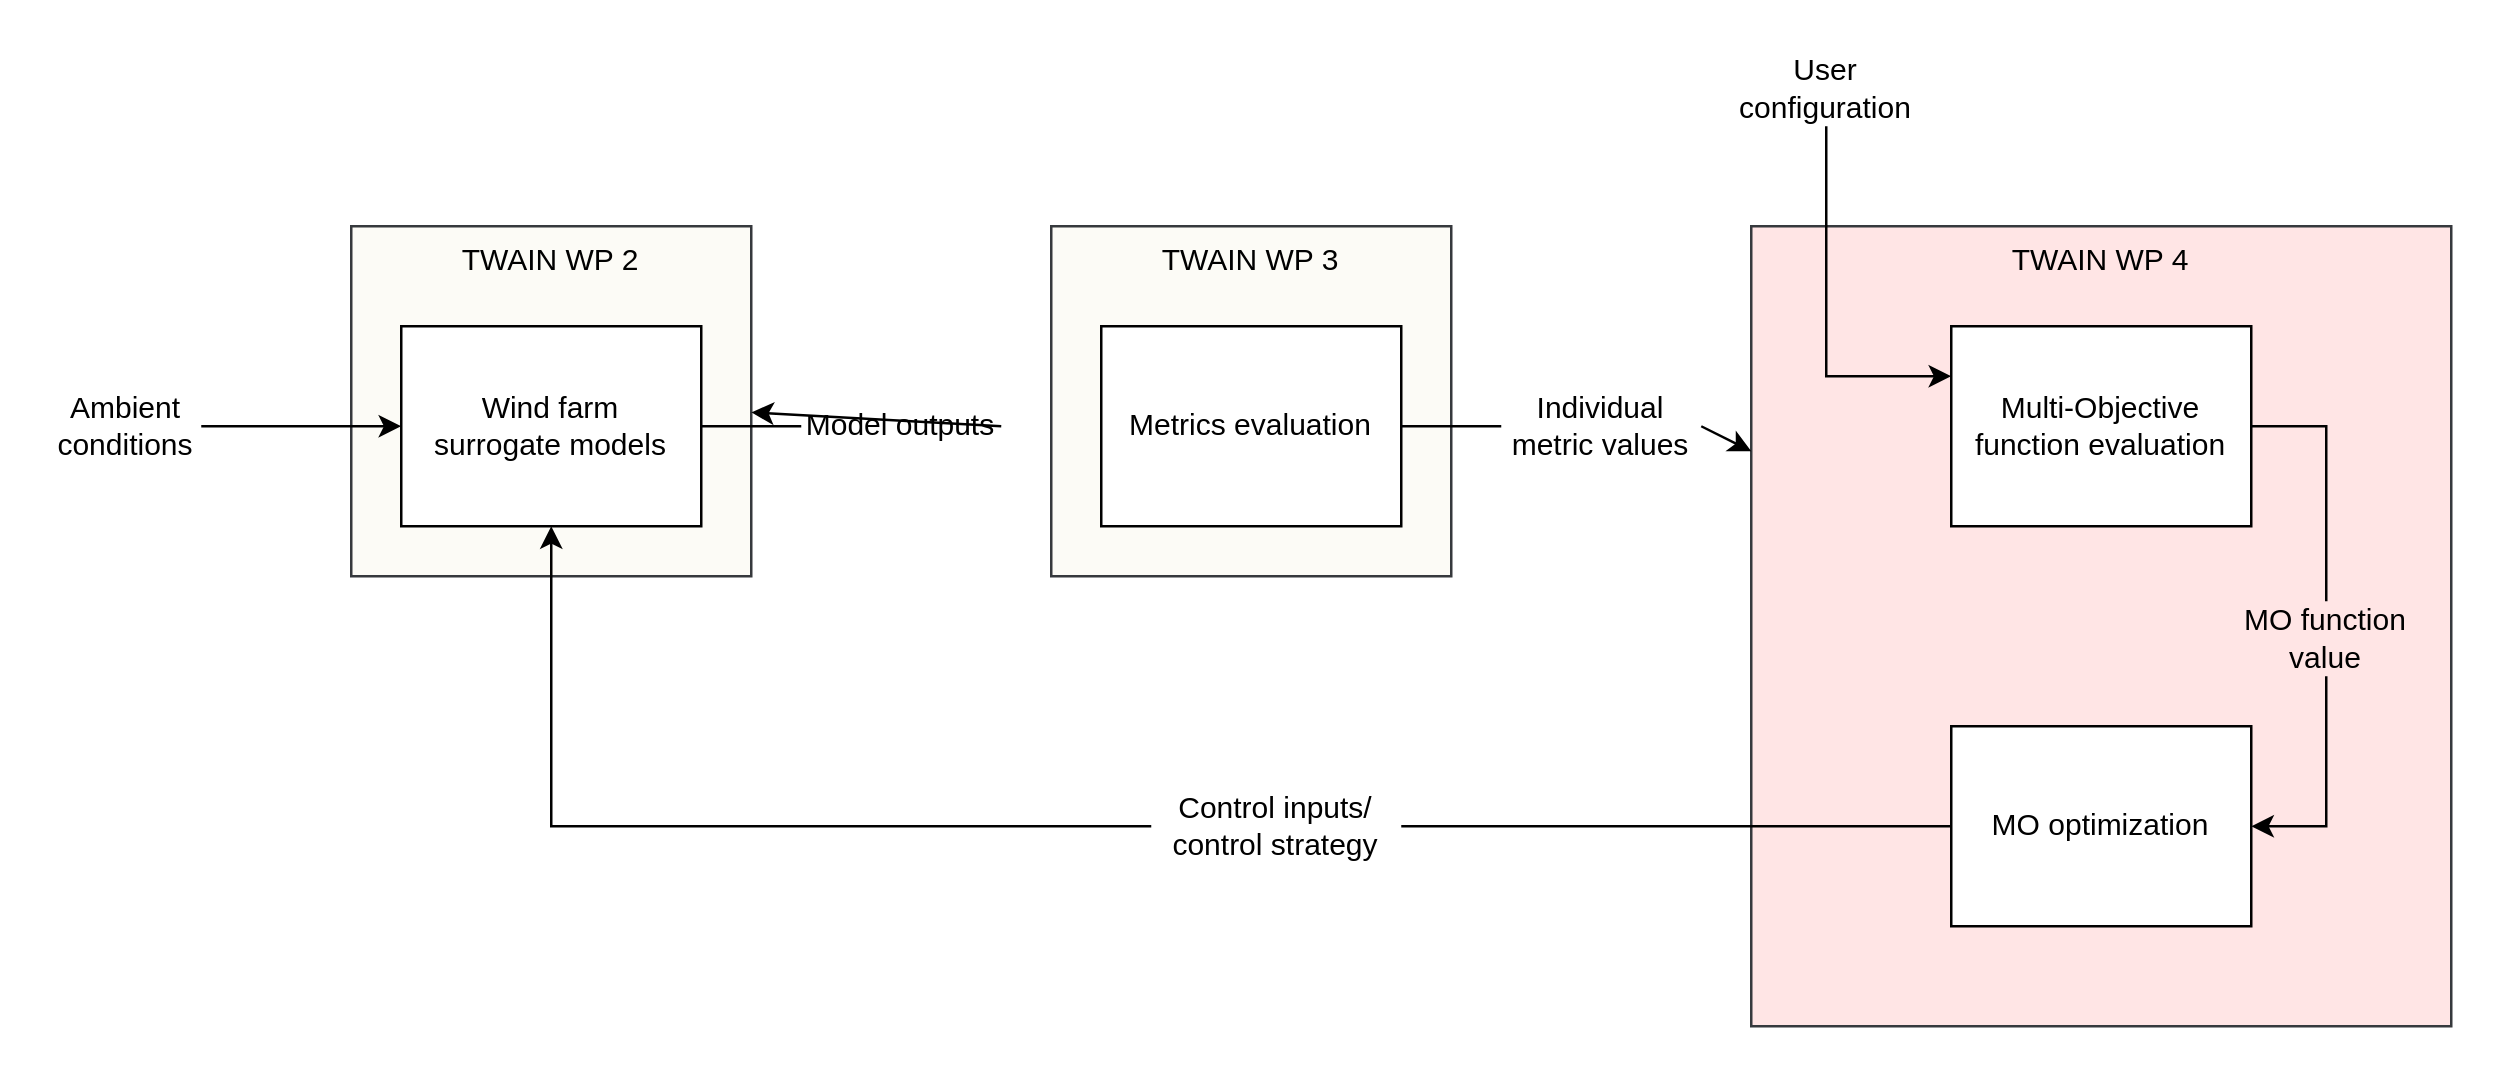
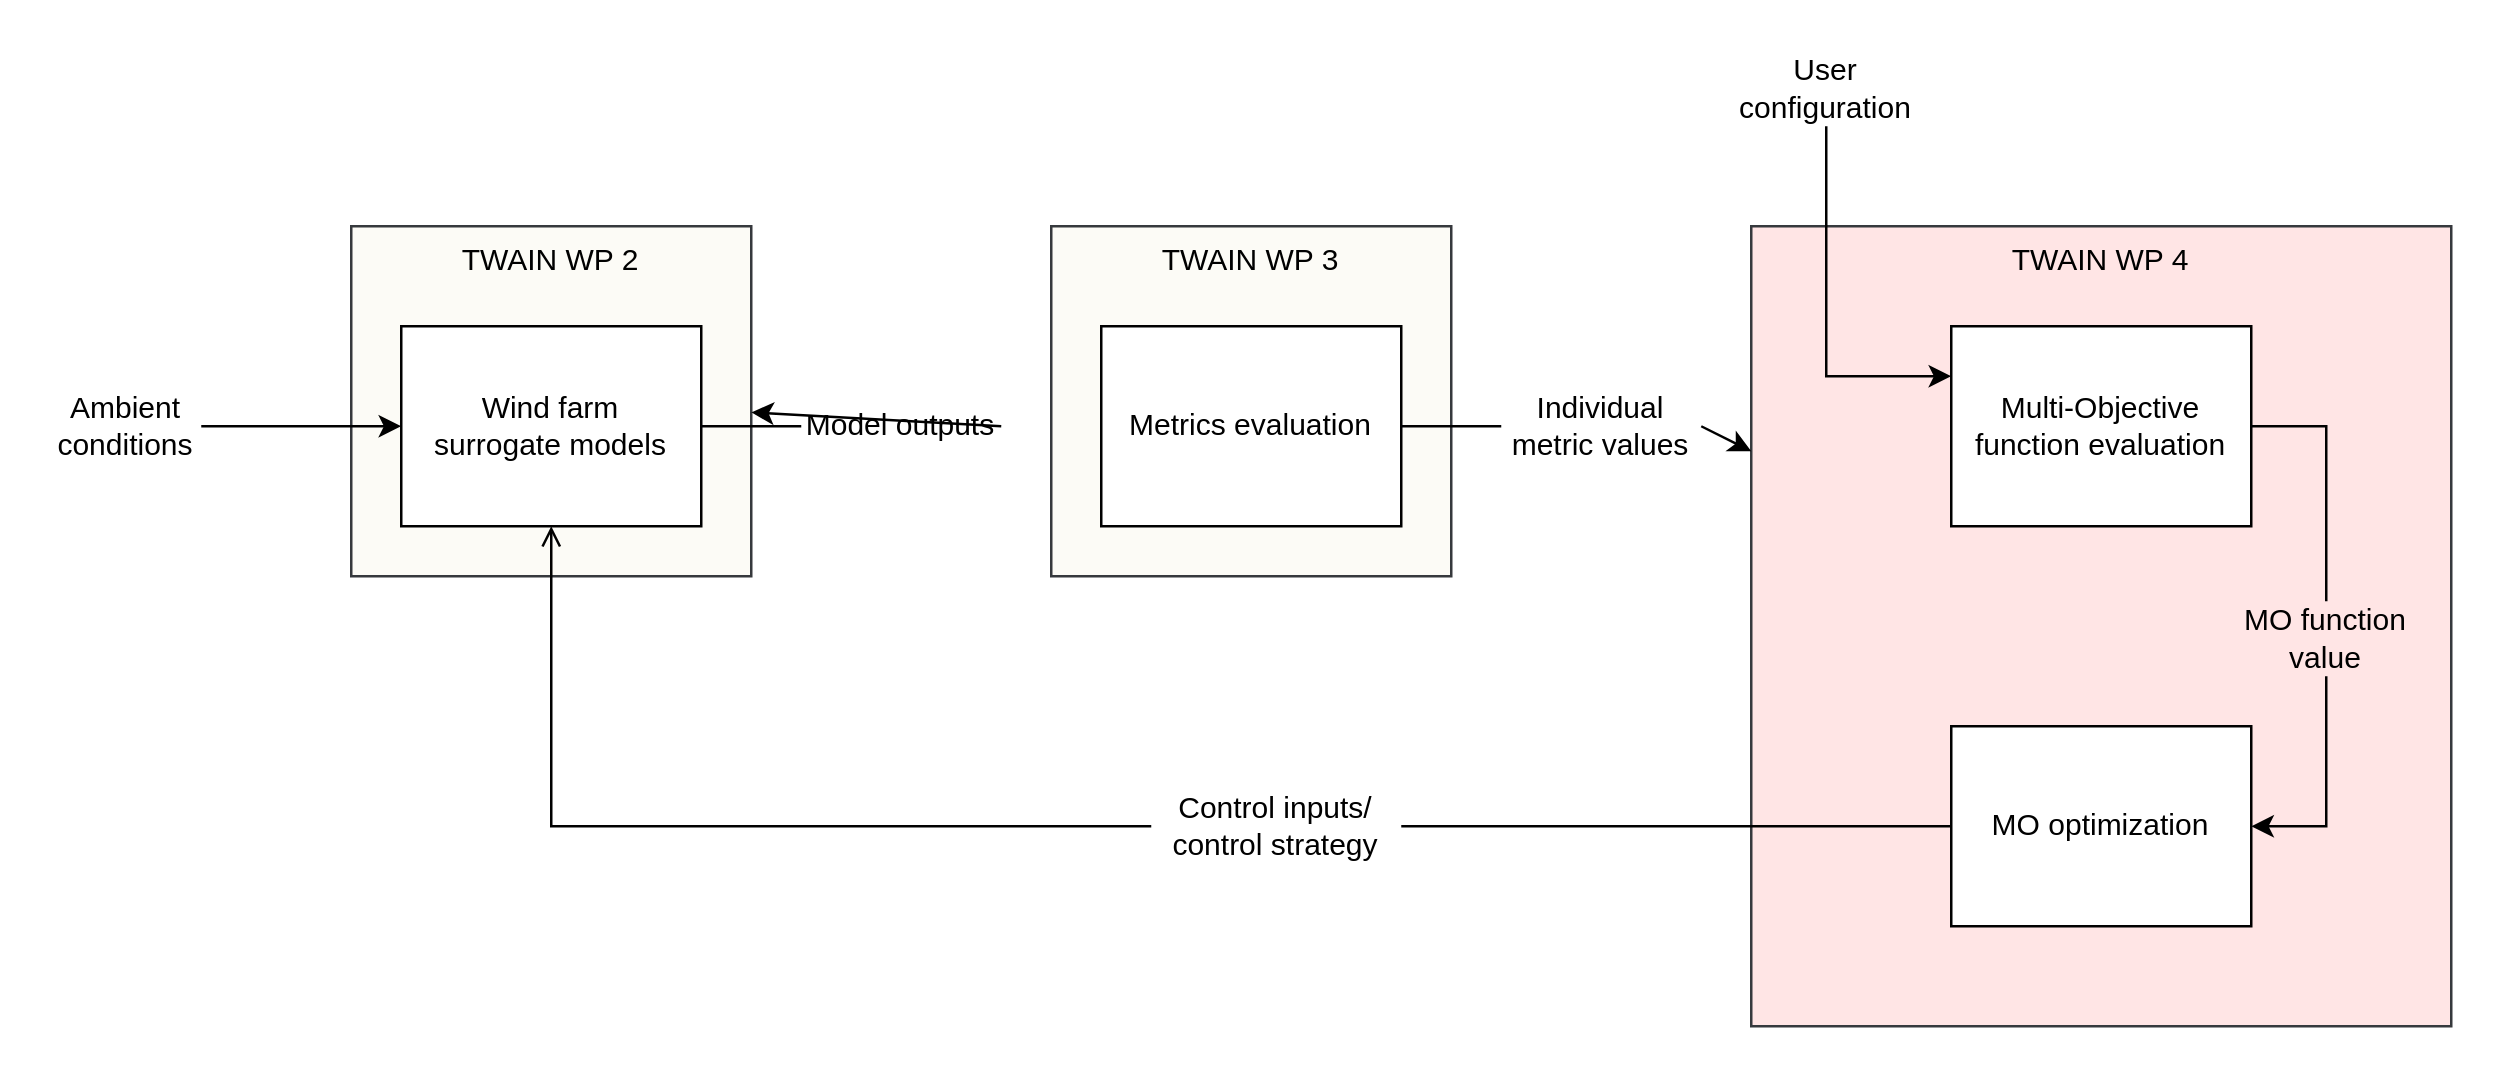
edge "Control inputs/ control strategy" -> "Wind farm surrogate models": arrowhead classic -> open
